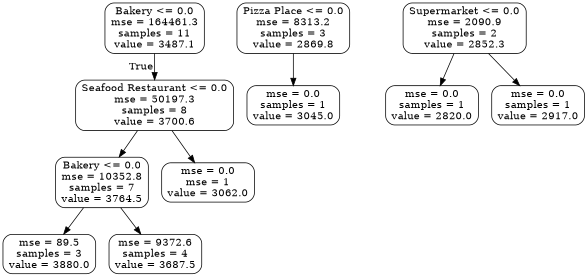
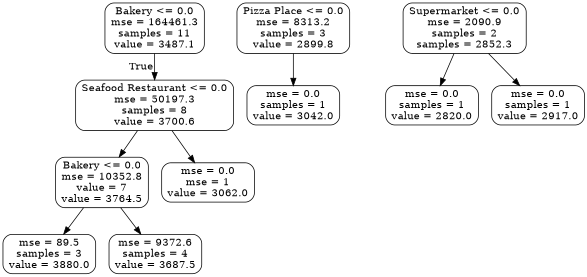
node "Pizza Place <= 0.0 mse = 8313.2 samples = 3 value = 2869.8": label "Pizza Place <= 0.0 mse = 8313.2 samples = 3 value = 2869.8" -> "Pizza Place <= 0.0 mse = 8313.2 samples = 3 value = 2899.8"
node "Supermarket <= 0.0 mse = 2090.9 samples = 2 value = 2852.3": label "Supermarket <= 0.0 mse = 2090.9 samples = 2 value = 2852.3" -> "Supermarket <= 0.0 mse = 2090.9 samples = 2 samples = 2852.3"
node "mse = 0.0 samples = 1 value = 3045.0": label "mse = 0.0 samples = 1 value = 3045.0" -> "mse = 0.0 samples = 1 value = 3042.0"
node "Bakery <= 0.0 mse = 10352.8 samples = 7 value = 3764.5": label "Bakery <= 0.0 mse = 10352.8 samples = 7 value = 3764.5" -> "Bakery <= 0.0 mse = 10352.8 value = 7 value = 3764.5"
